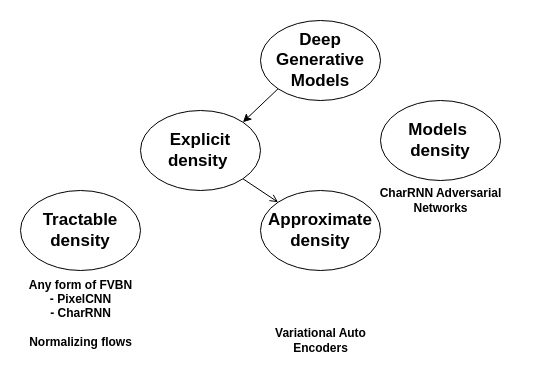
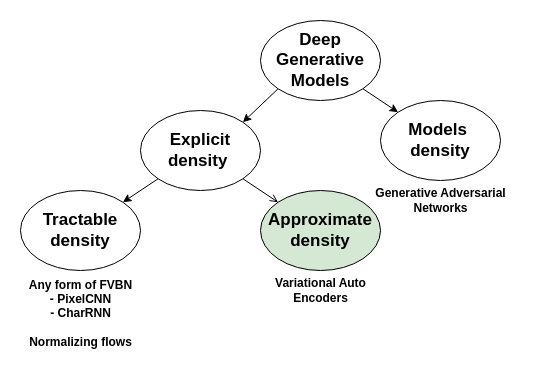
edge "Deep Generative Models" -> "Models density": added
edge "Explicit density" -> "Tractable density": added
node "CharRNN Adversarial Networks": label "CharRNN Adversarial Networks" -> "Generative Adversarial Networks"
node "Approximate density": fillcolor #ffffff -> #d5e8d4
node "Variational Auto Encoders": moved (321, 341) -> (321, 291)
